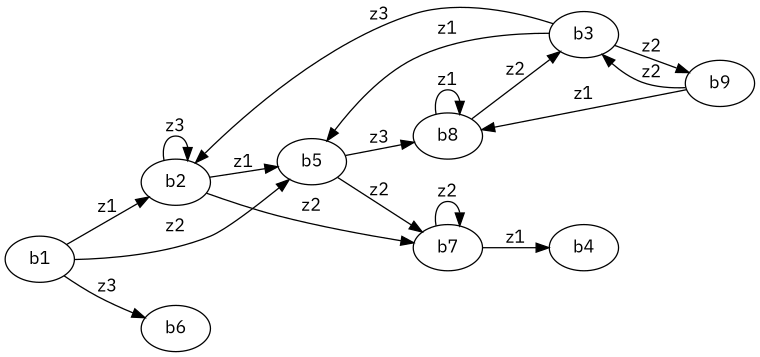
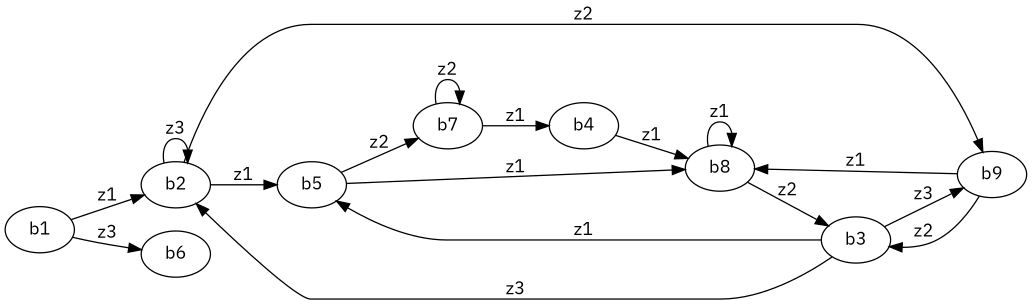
edge "b3" -> "b9": label "z2" -> "z3"
edge "b5" -> "b8": label "z3" -> "z1"
edge "b4" -> "b8": added, label "z1"
edge "b2" -> "b7": now "b2" -> "b9"
edge "b1" -> "b5": removed, label "z2"
